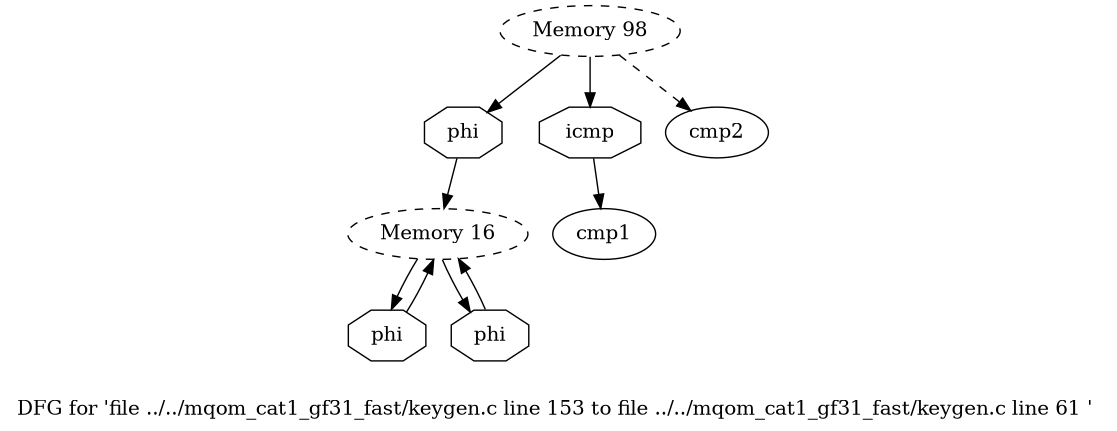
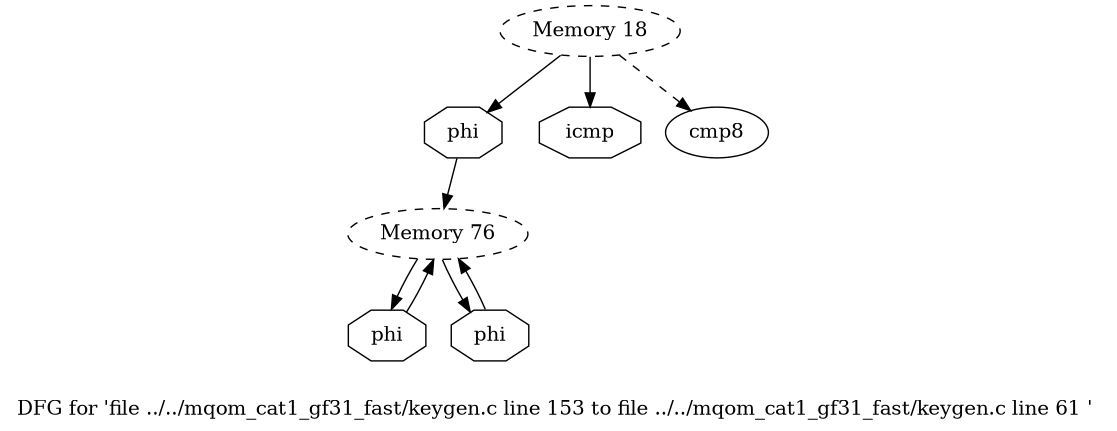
node "Memory 98": label "Memory 98" -> "Memory 18"
node "cmp2": label "cmp2" -> "cmp8"
node "Memory 16": label "Memory 16" -> "Memory 76"
node "cmp1": removed
